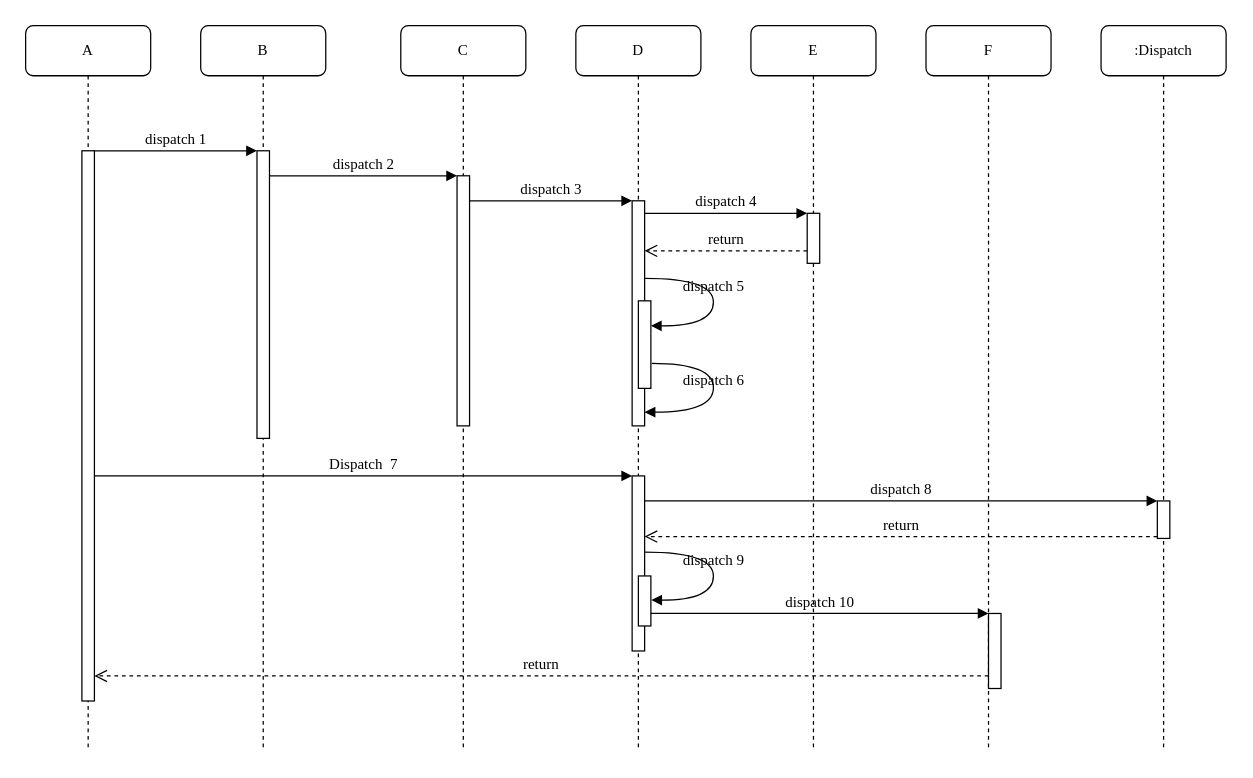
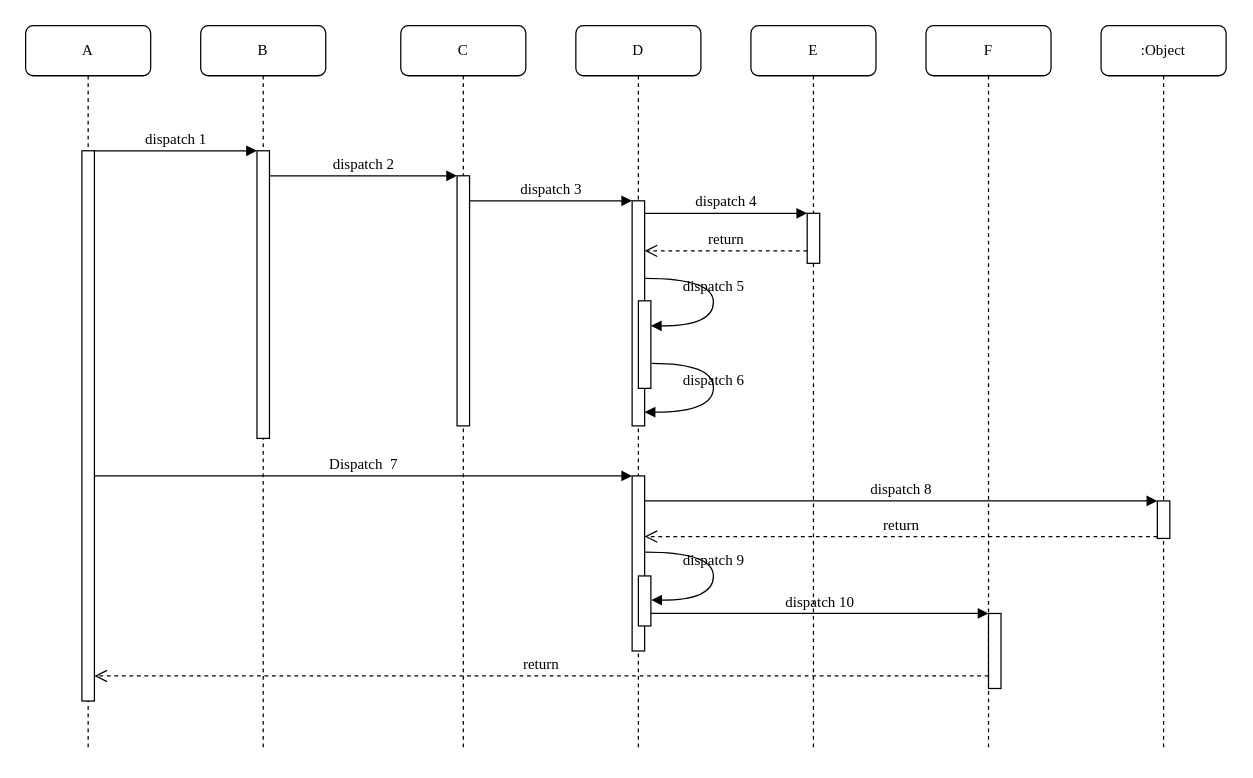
node ":Dispatch": label ":Dispatch" -> ":Object"
